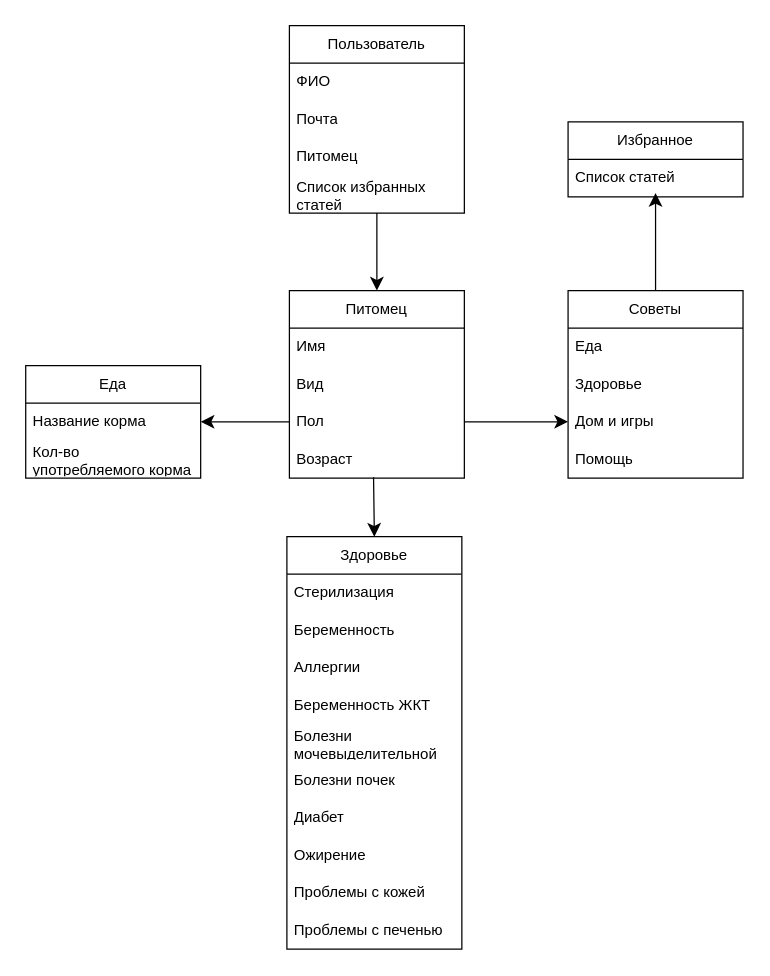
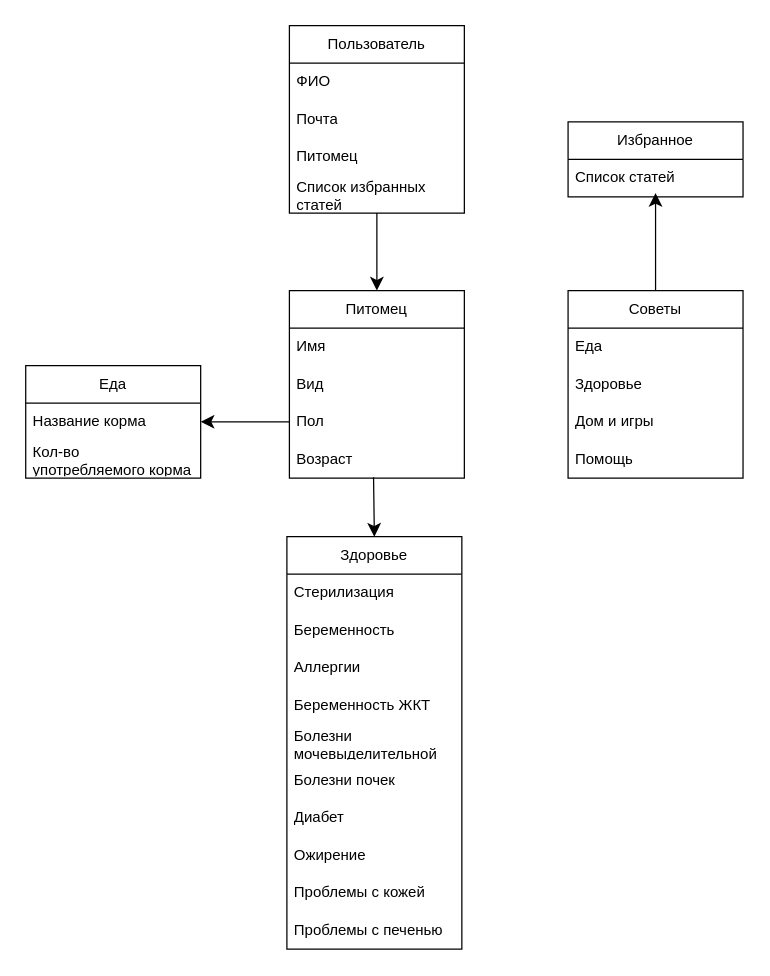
edge "Пол" -> "Дом и игры": removed
